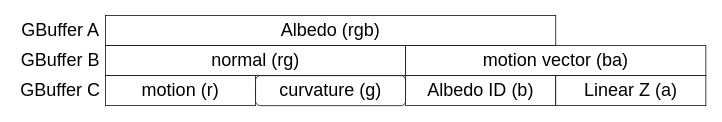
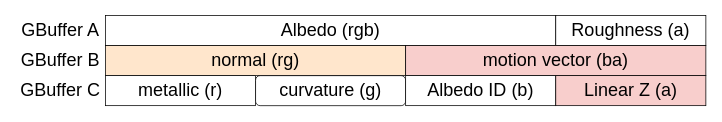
node "Roughness (a)": added
node "normal (rg)": fillcolor #ffffff -> #ffe6cc
node "motion vector (ba)": fillcolor #ffffff -> #f8cecc
node "motion (r)": label "motion (r)" -> "metallic (r)"
node "Linear Z (a)": fillcolor #ffffff -> #f8cecc
